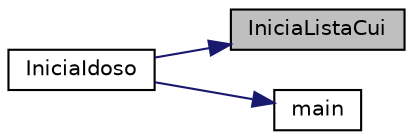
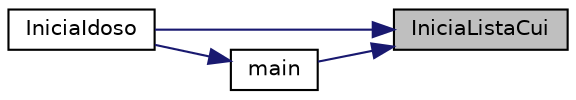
edge "main" -> "IniciaListaCui": added
